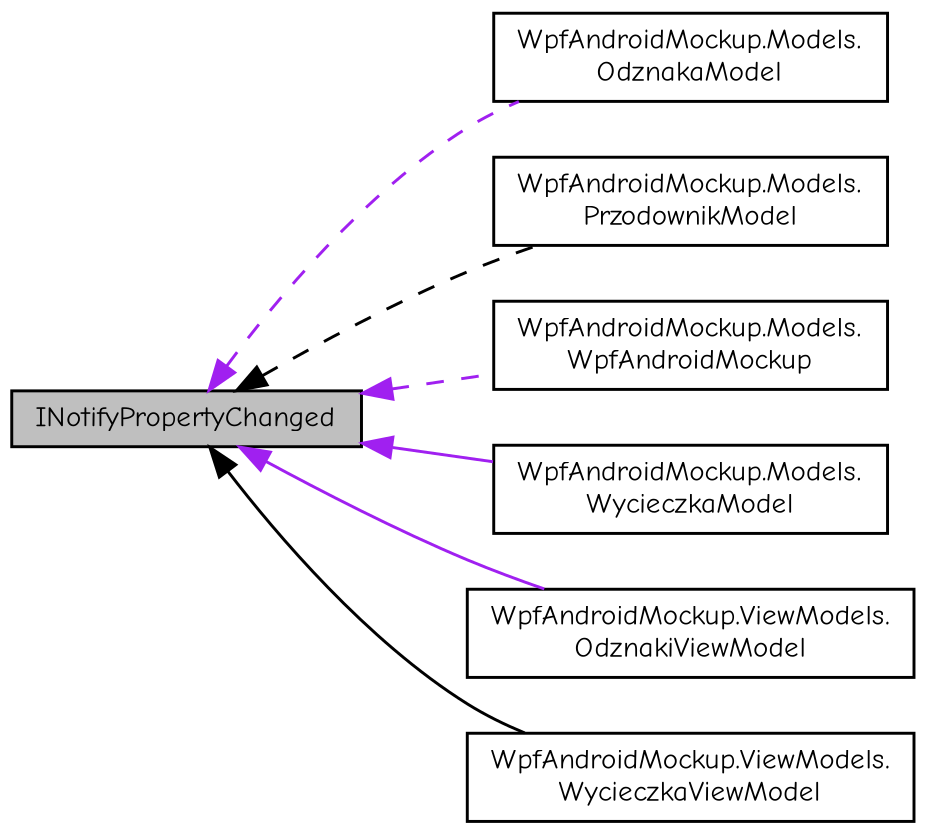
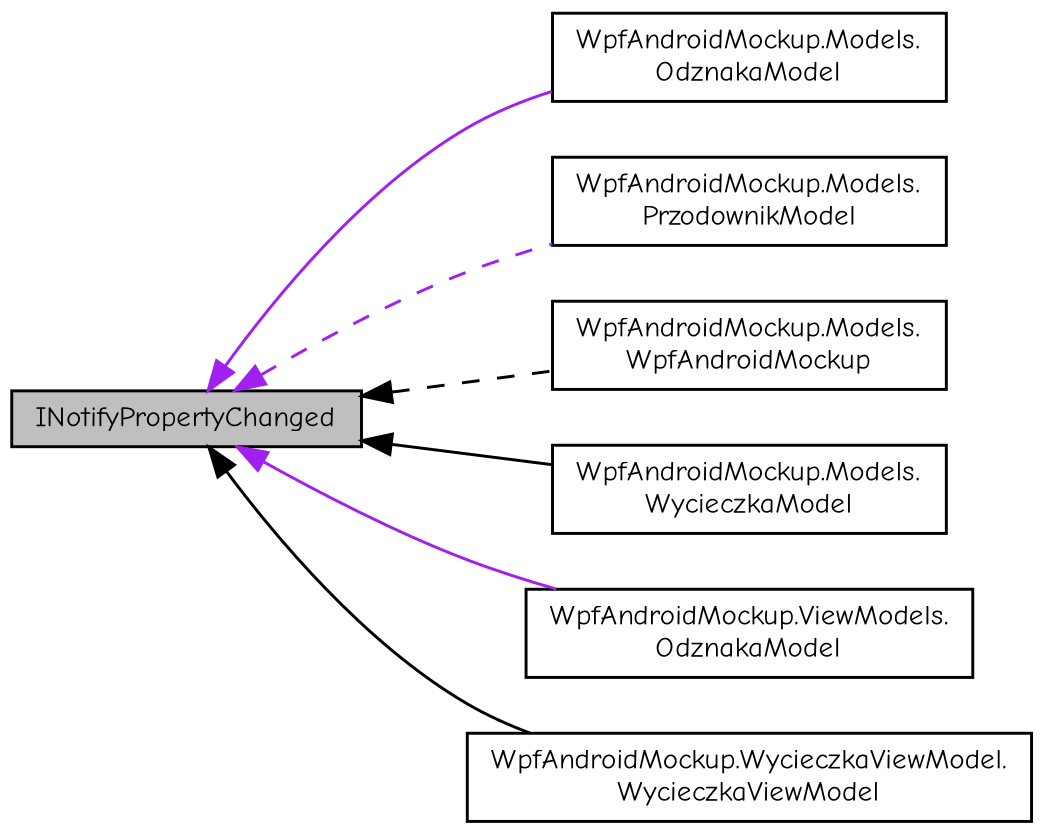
edge "WpfAndroidMockup.Models. OdznakaModel" -> "INotifyPropertyChanged": style dashed -> solid
edge "WpfAndroidMockup.Models. PrzodownikModel" -> "INotifyPropertyChanged": color black -> purple
edge "WpfAndroidMockup.Models. WpfAndroidMockup" -> "INotifyPropertyChanged": color purple -> black
edge "WpfAndroidMockup.Models. WycieczkaModel" -> "INotifyPropertyChanged": color purple -> black
node "WpfAndroidMockup.ViewModels. OdznakiViewModel": label "WpfAndroidMockup.ViewModels. OdznakiViewModel" -> "WpfAndroidMockup.ViewModels. OdznakaModel"
node "WpfAndroidMockup.ViewModels. WycieczkaViewModel": label "WpfAndroidMockup.ViewModels. WycieczkaViewModel" -> "WpfAndroidMockup.WycieczkaViewModel. WycieczkaViewModel"
